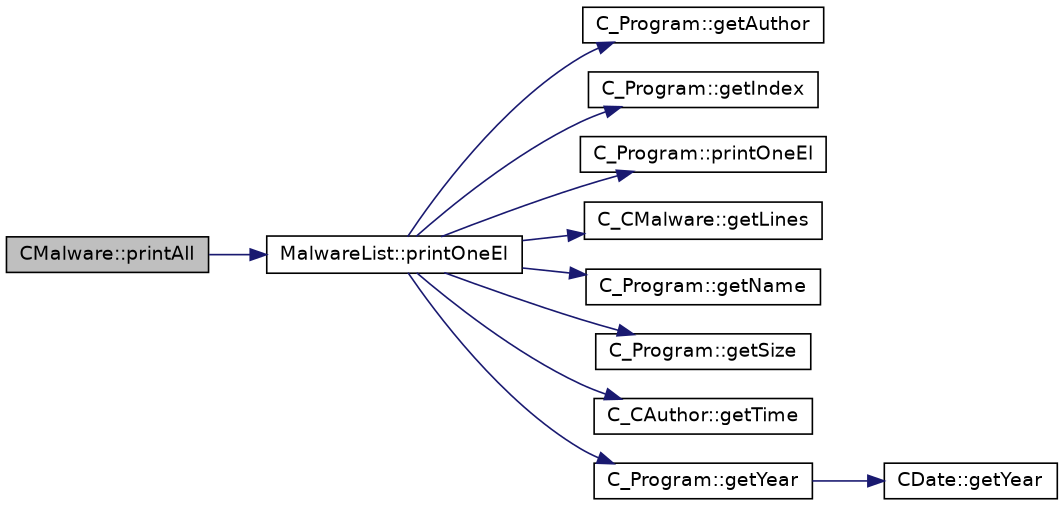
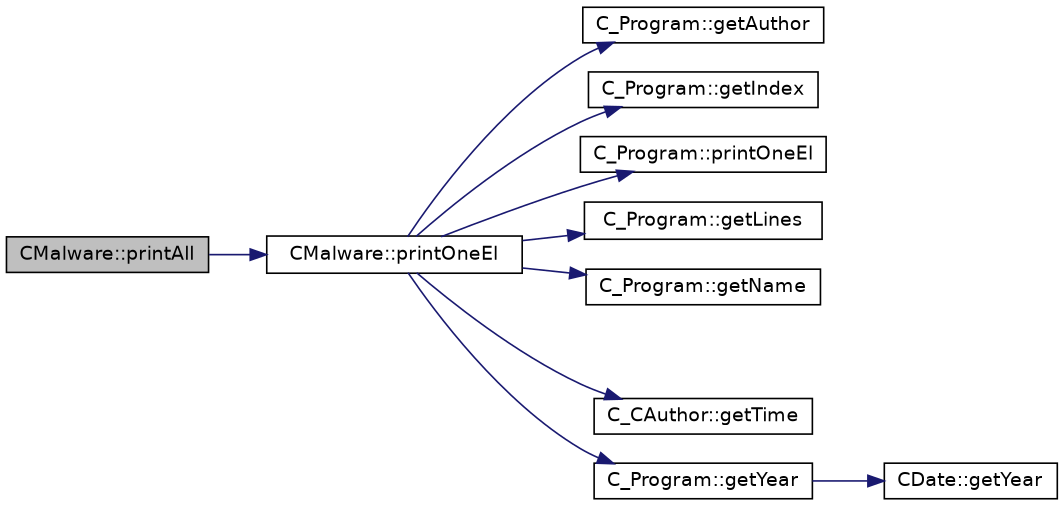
node "C_CMalware::getLines": label "C_CMalware::getLines" -> "C_Program::getLines"
node "MalwareList::printOneEl": label "MalwareList::printOneEl" -> "CMalware::printOneEl"
node "C_Program::getSize": removed
